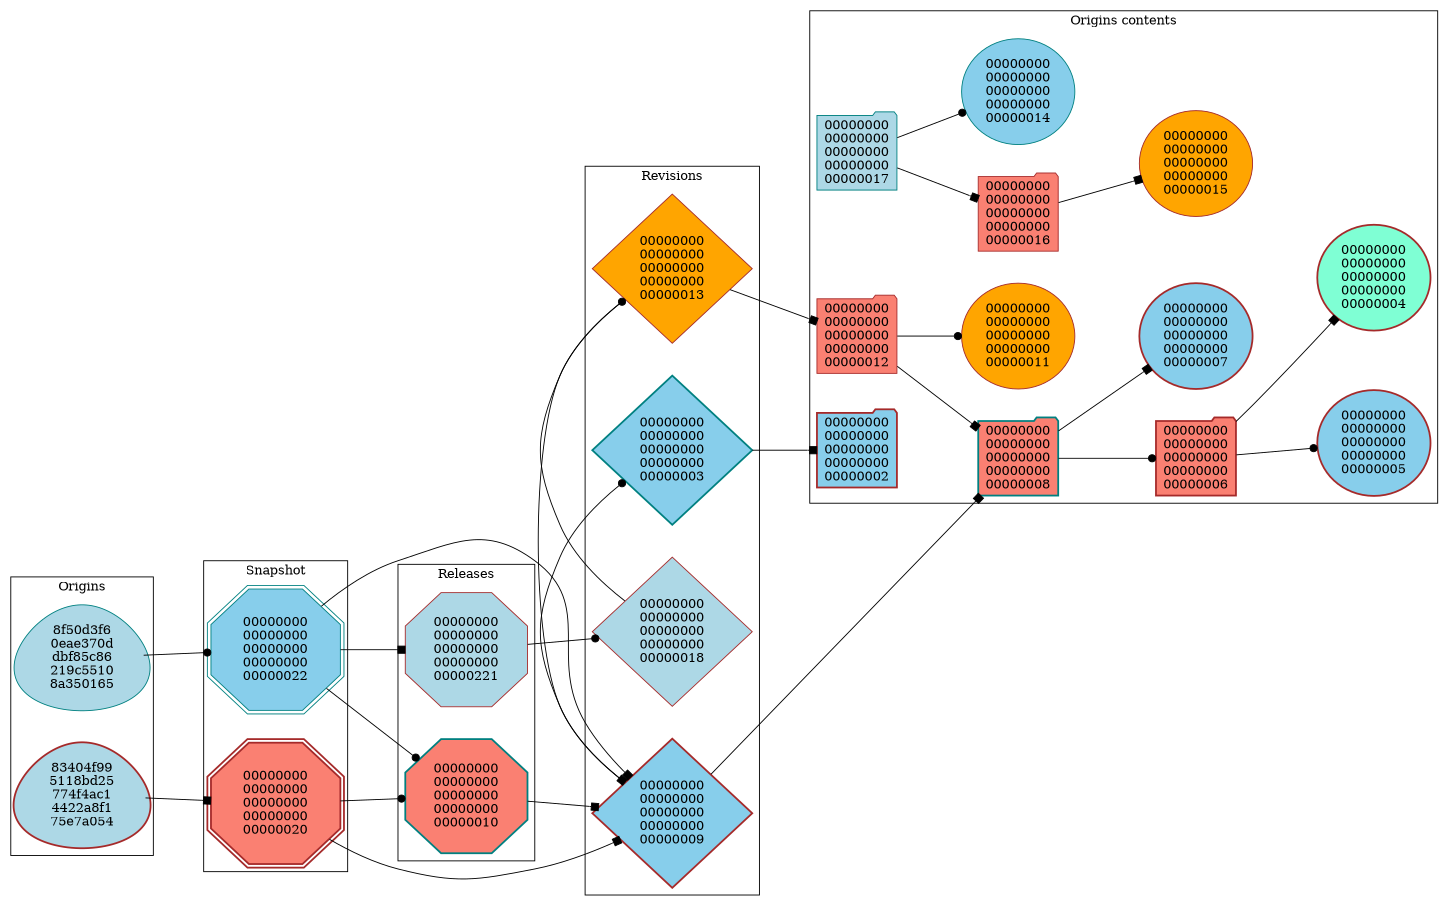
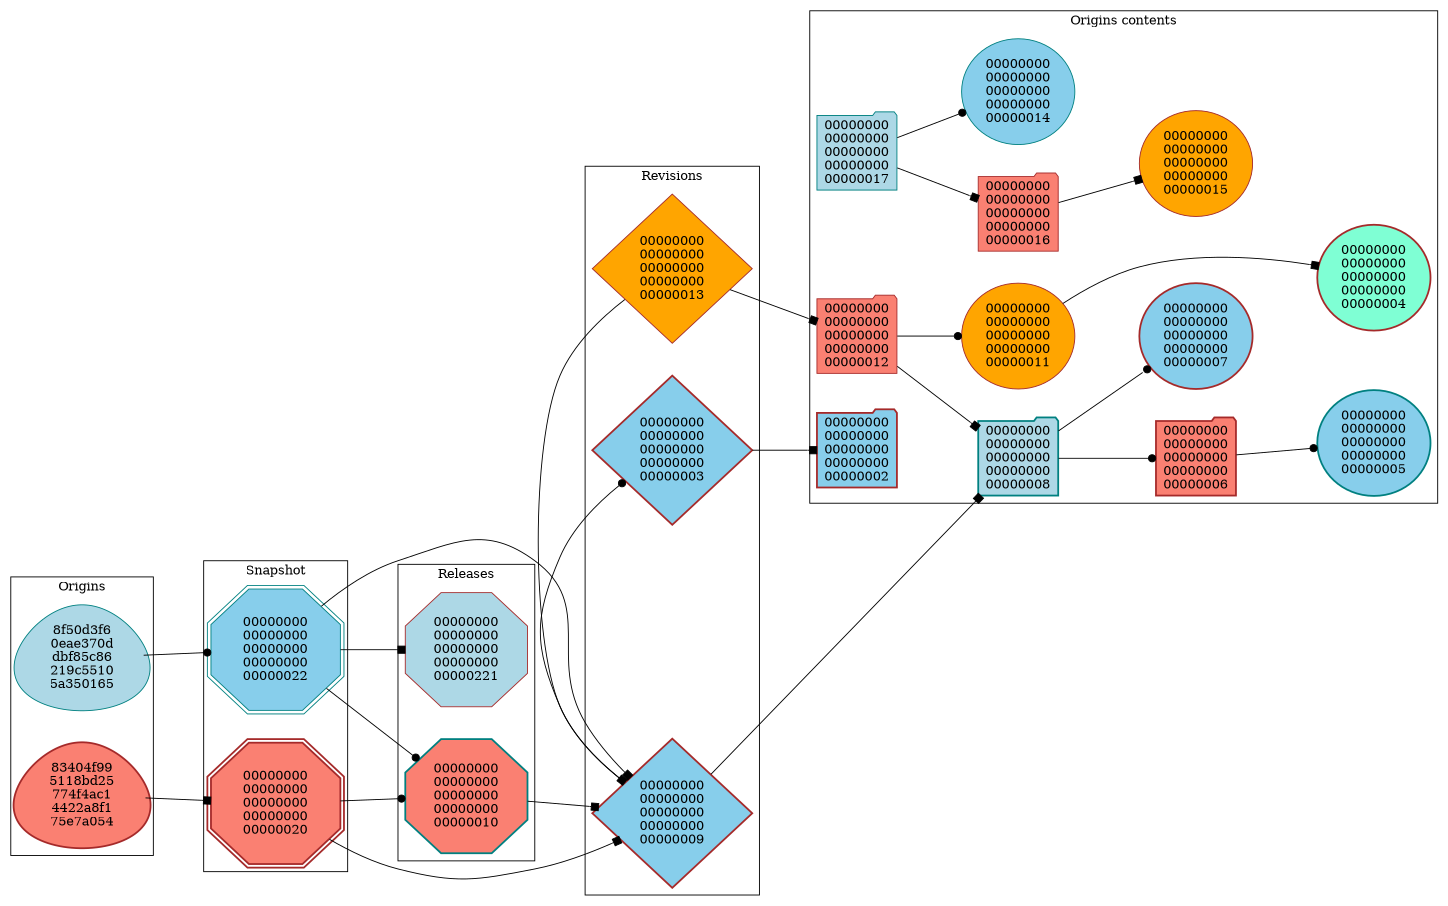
edge "00000000 00000000 00000000 00000000 00000006" -> "00000000 00000000 00000000 00000000 00000004": now "00000000 00000000 00000000 00000000 00000011" -> "00000000 00000000 00000000 00000000 00000004"
edge "00000000 00000000 00000000 00000000 00000008" -> "00000000 00000000 00000000 00000000 00000007": arrowhead box -> dot
node "00000000 00000000 00000000 00000000 00000005": color brown -> teal
node "00000000 00000000 00000000 00000000 00000003": color teal -> brown
node "00000000 00000000 00000000 00000000 00000008": fillcolor salmon -> lightblue
node "00000000 00000000 00000000 00000000 00000018": removed
node "8f50d3f6 0eae370d dbf85c86 219c5510 8a350165": label "8f50d3f6 0eae370d dbf85c86 219c5510 8a350165" -> "8f50d3f6 0eae370d dbf85c86 219c5510 5a350165"
node "83404f99 5118bd25 774f4ac1 4422a8f1 75e7a054": fillcolor lightblue -> salmon
